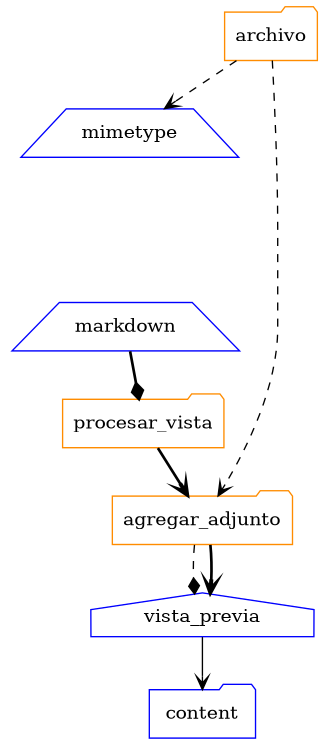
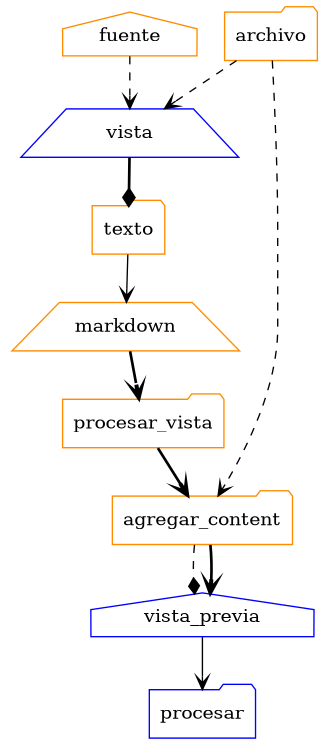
node "fuente": added
node "mimetype": label "mimetype" -> "vista"
node "texto": added
node "markdown": color blue -> darkorange
edge "markdown" -> "procesar_vista": arrowhead diamond -> vee
node "agregar_adjunto": label "agregar_adjunto" -> "agregar_content"
node "content": label "content" -> "procesar"
